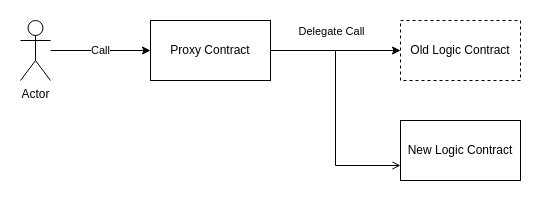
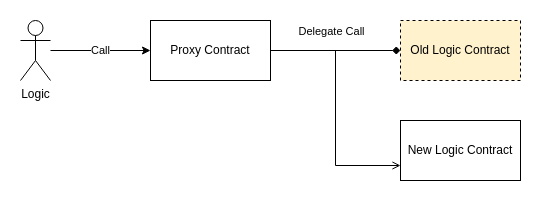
edge "Proxy Contract" -> "Old Logic Contract": arrowhead classic -> diamond
node "Old Logic Contract": fillcolor #ffffff -> #fff2cc
node "Actor": label "Actor" -> "Logic"
